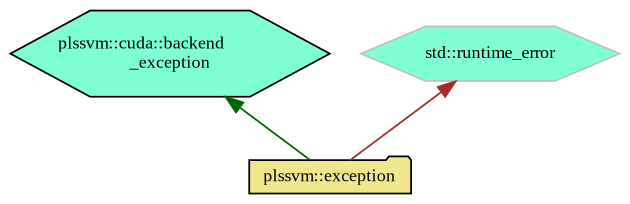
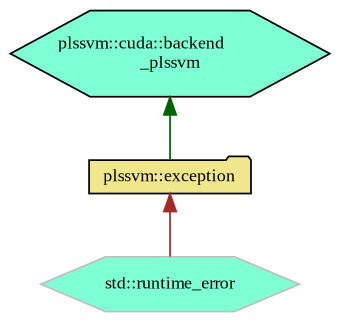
node "plssvm::cuda::backend _exception": label "plssvm::cuda::backend _exception" -> "plssvm::cuda::backend _plssvm"
edge "plssvm::exception" -> "std::runtime_error": reversed
